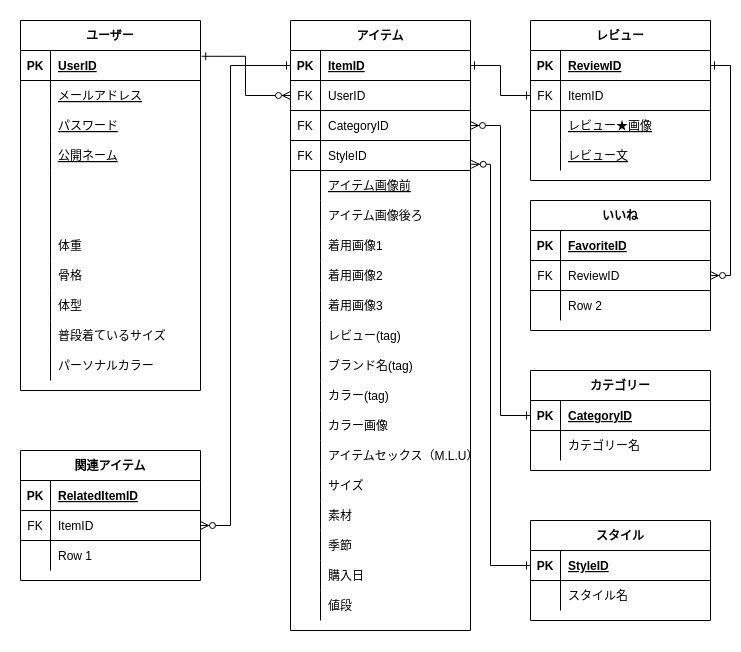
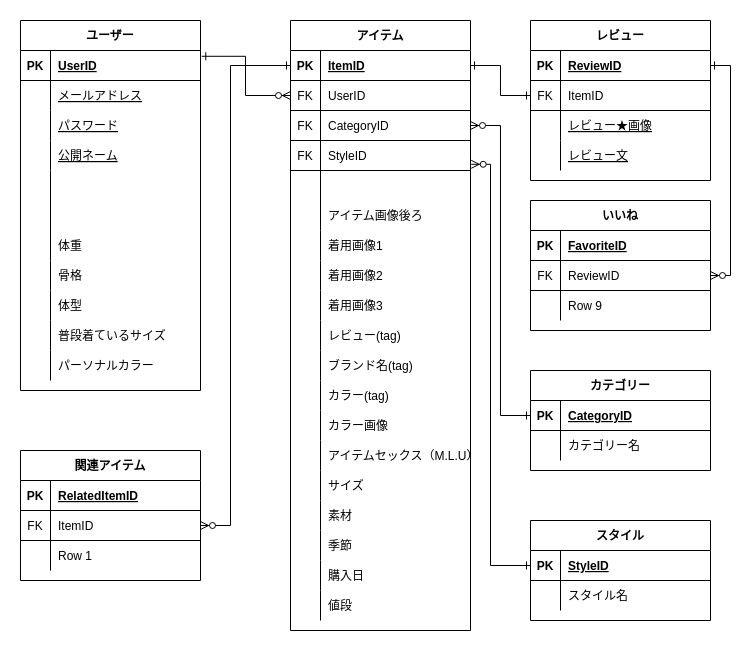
node "アイテム画像前": removed
node "Row 2": label "Row 2" -> "Row 9"
